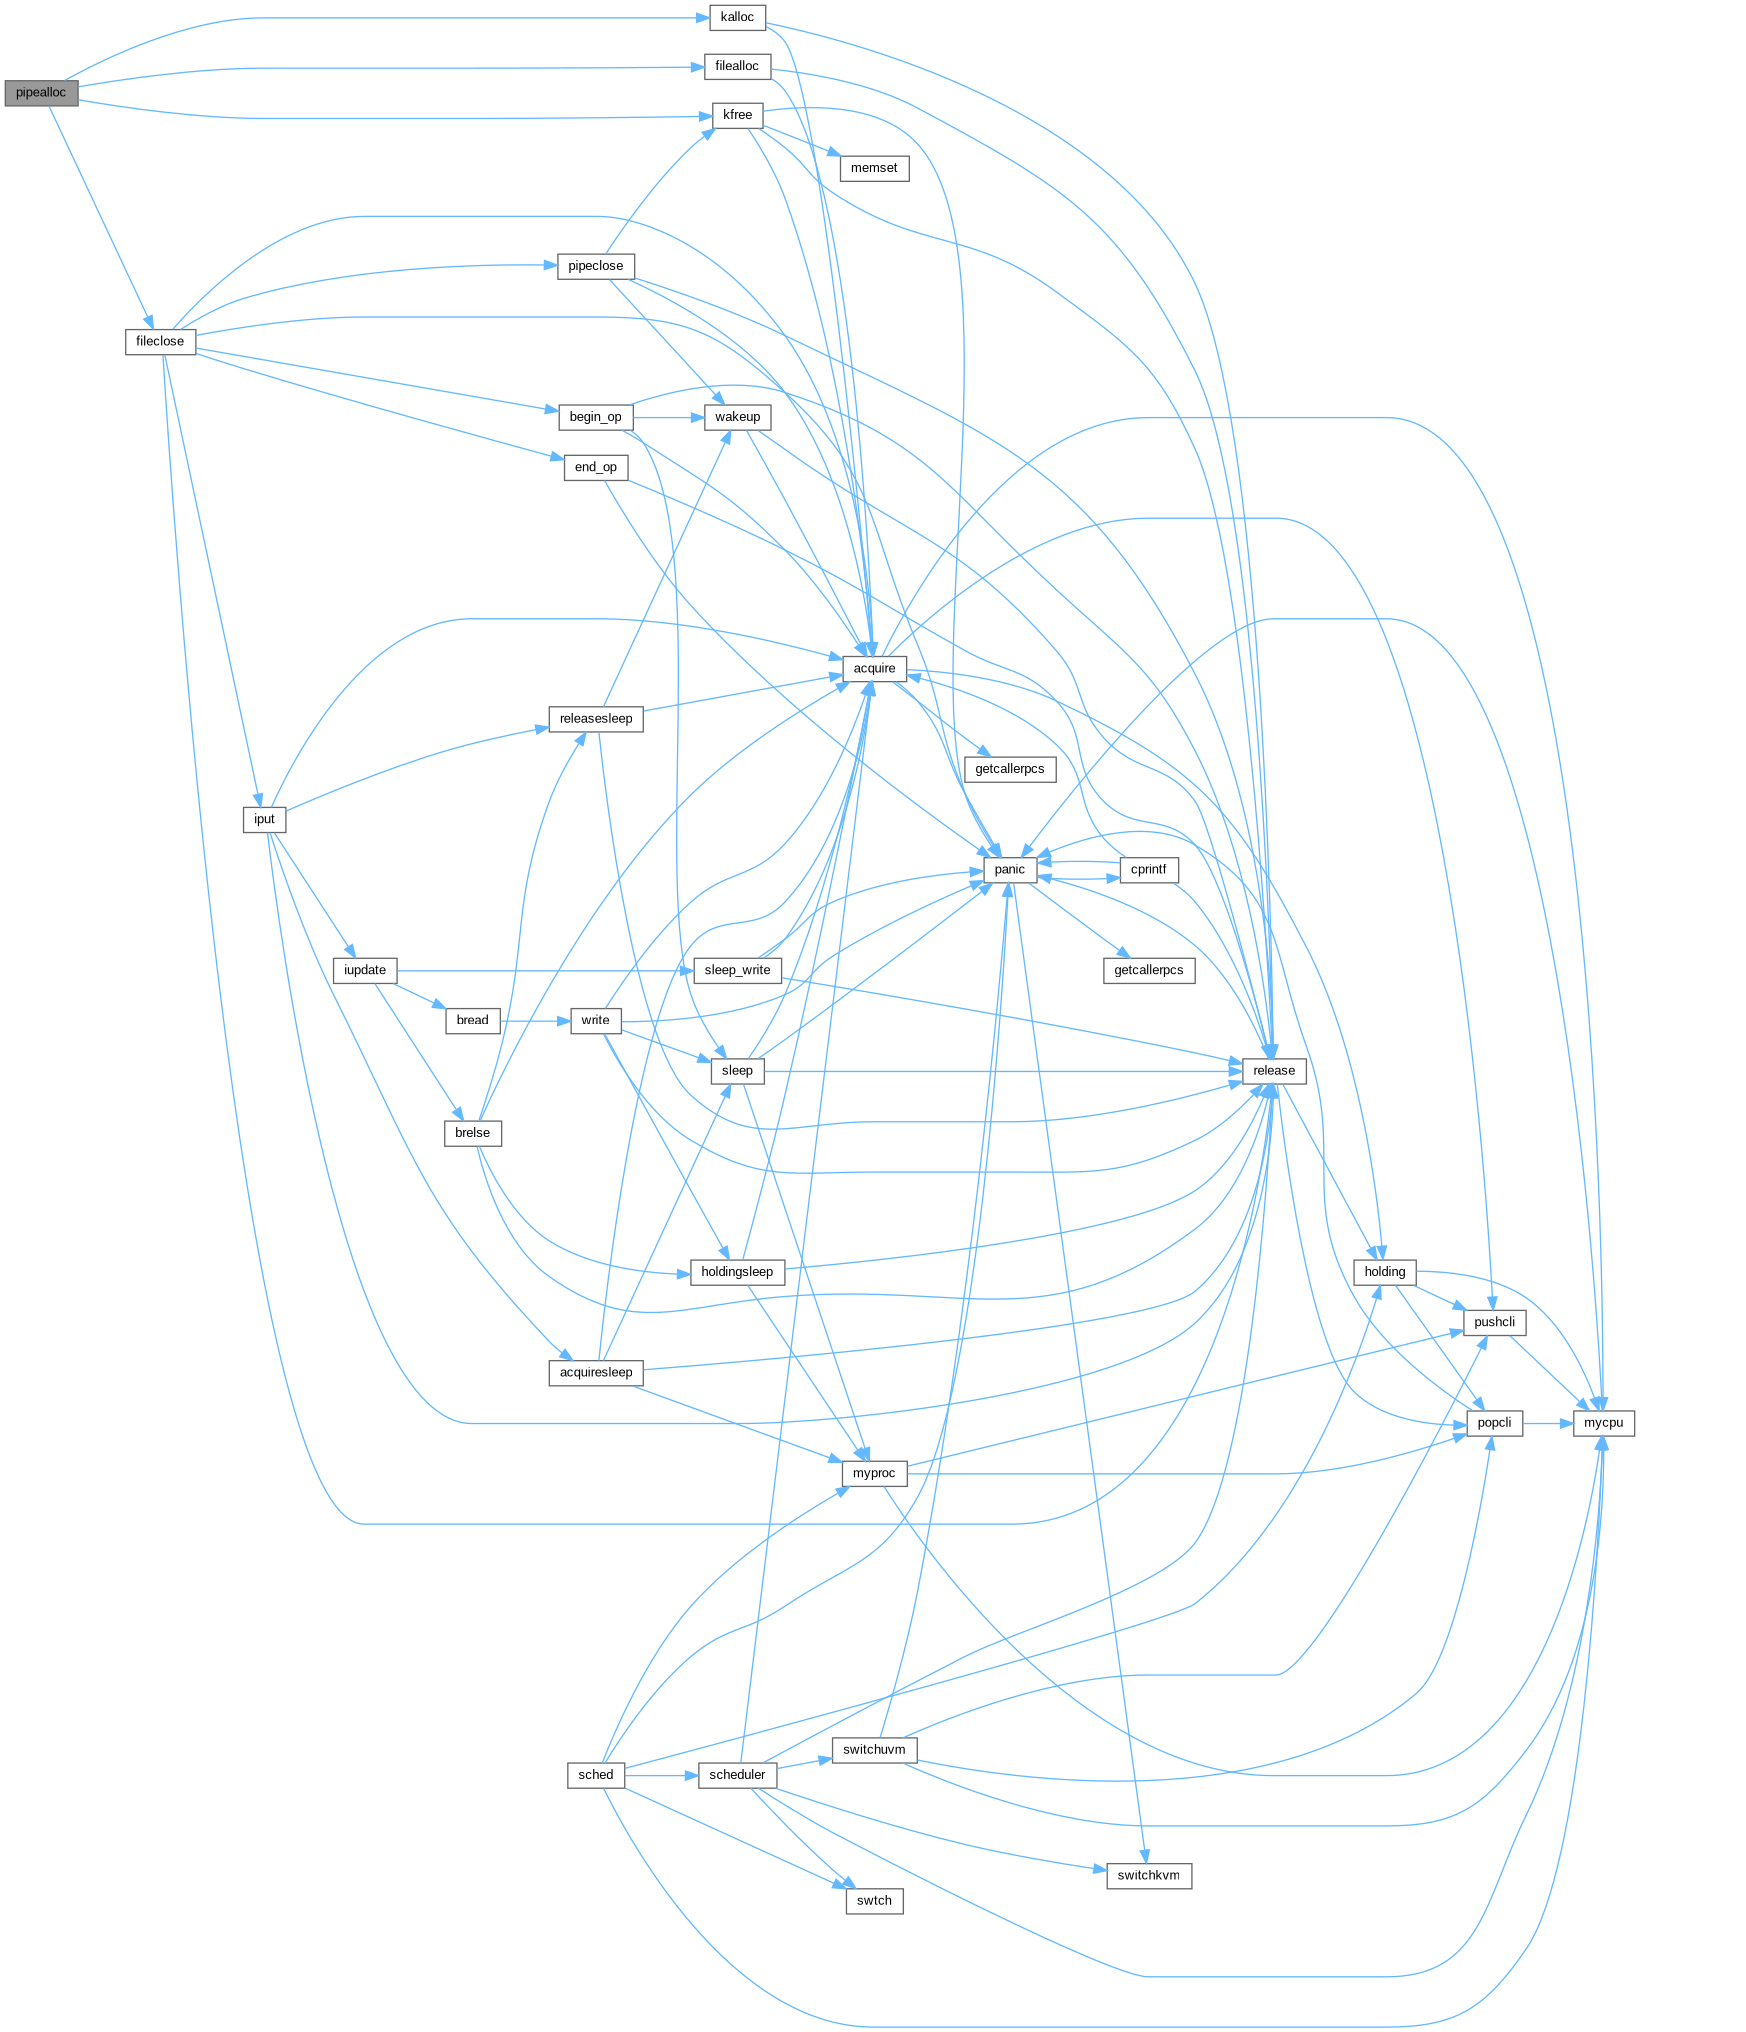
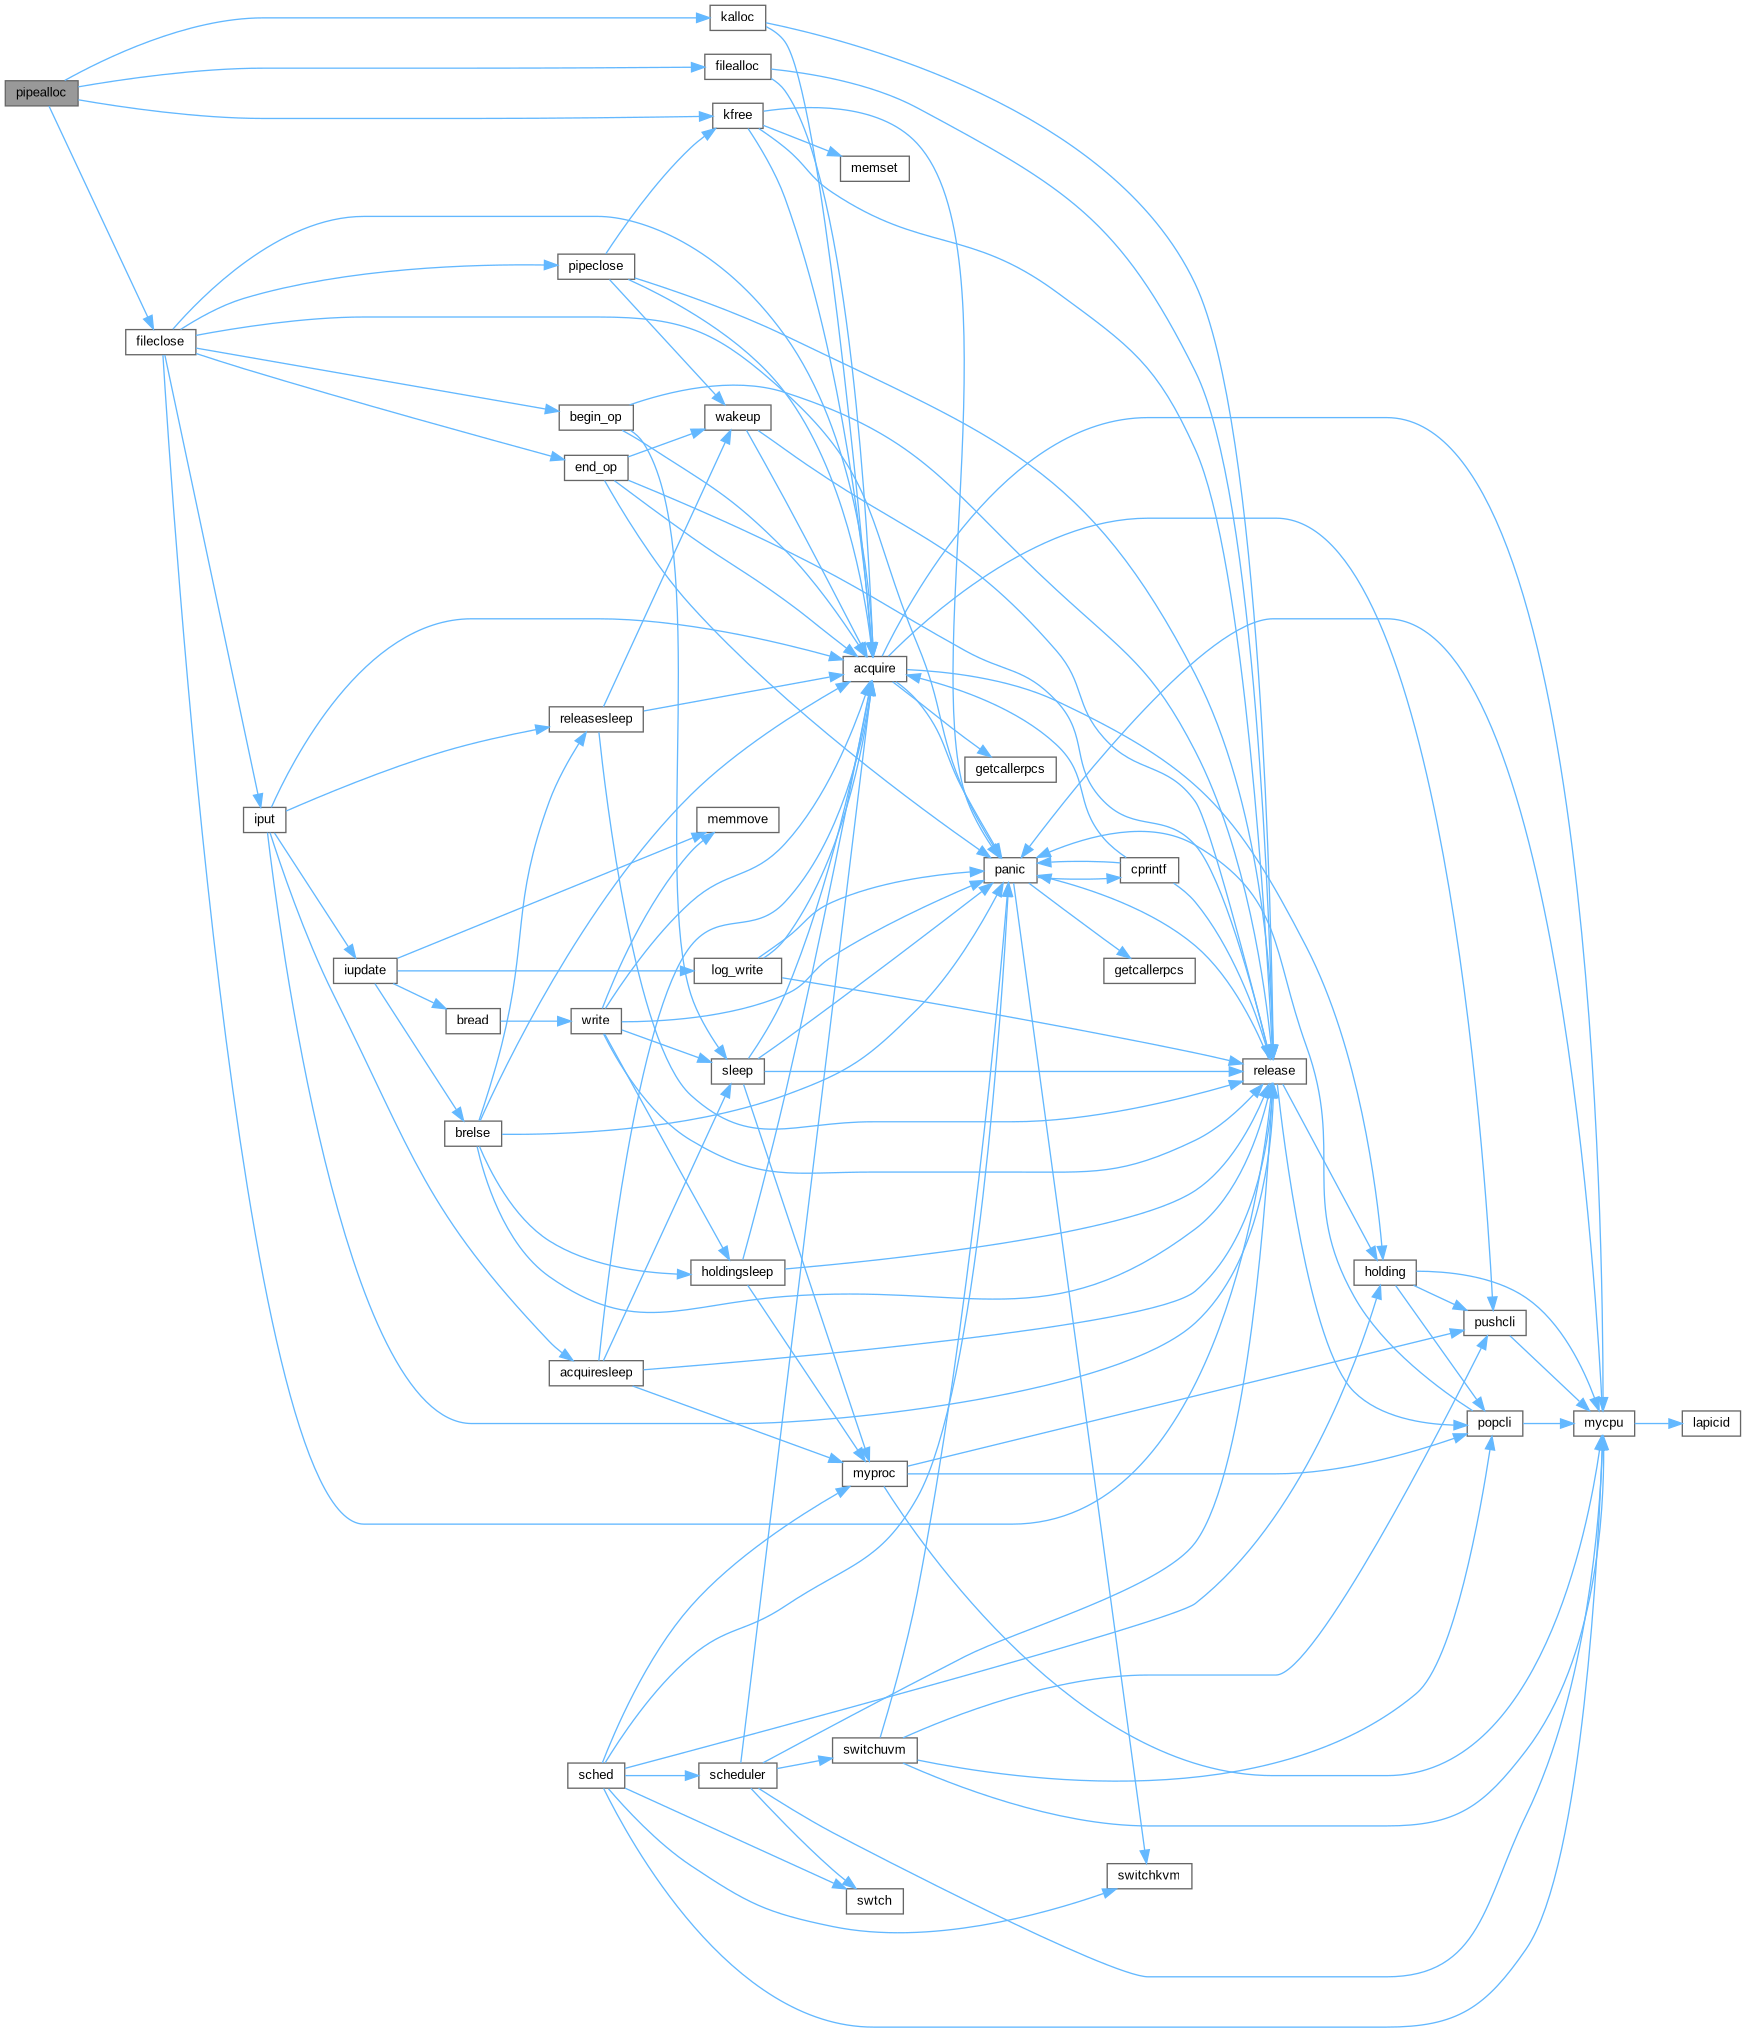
edge "begin_op" -> "wakeup": now "end_op" -> "wakeup"
edge "end_op" -> "acquire": added
node "memmove": added
node "sleep_write": label "sleep_write" -> "log_write"
edge "brelse" -> "panic": added
node "lapicid": added
edge "scheduler" -> "switchkvm": now "sched" -> "switchkvm"
